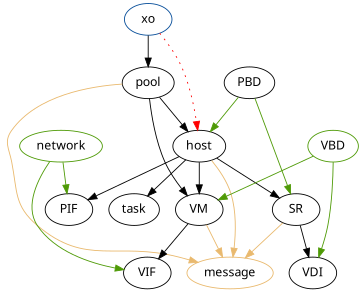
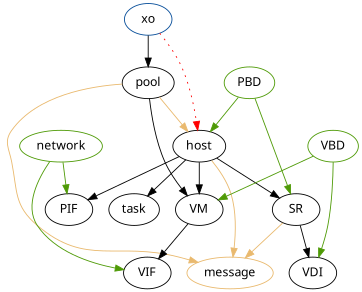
node "PBD": color black -> #4e9a06
edge "pool" -> "host": color black -> #e9b96e
edge "VM" -> "message": removed
